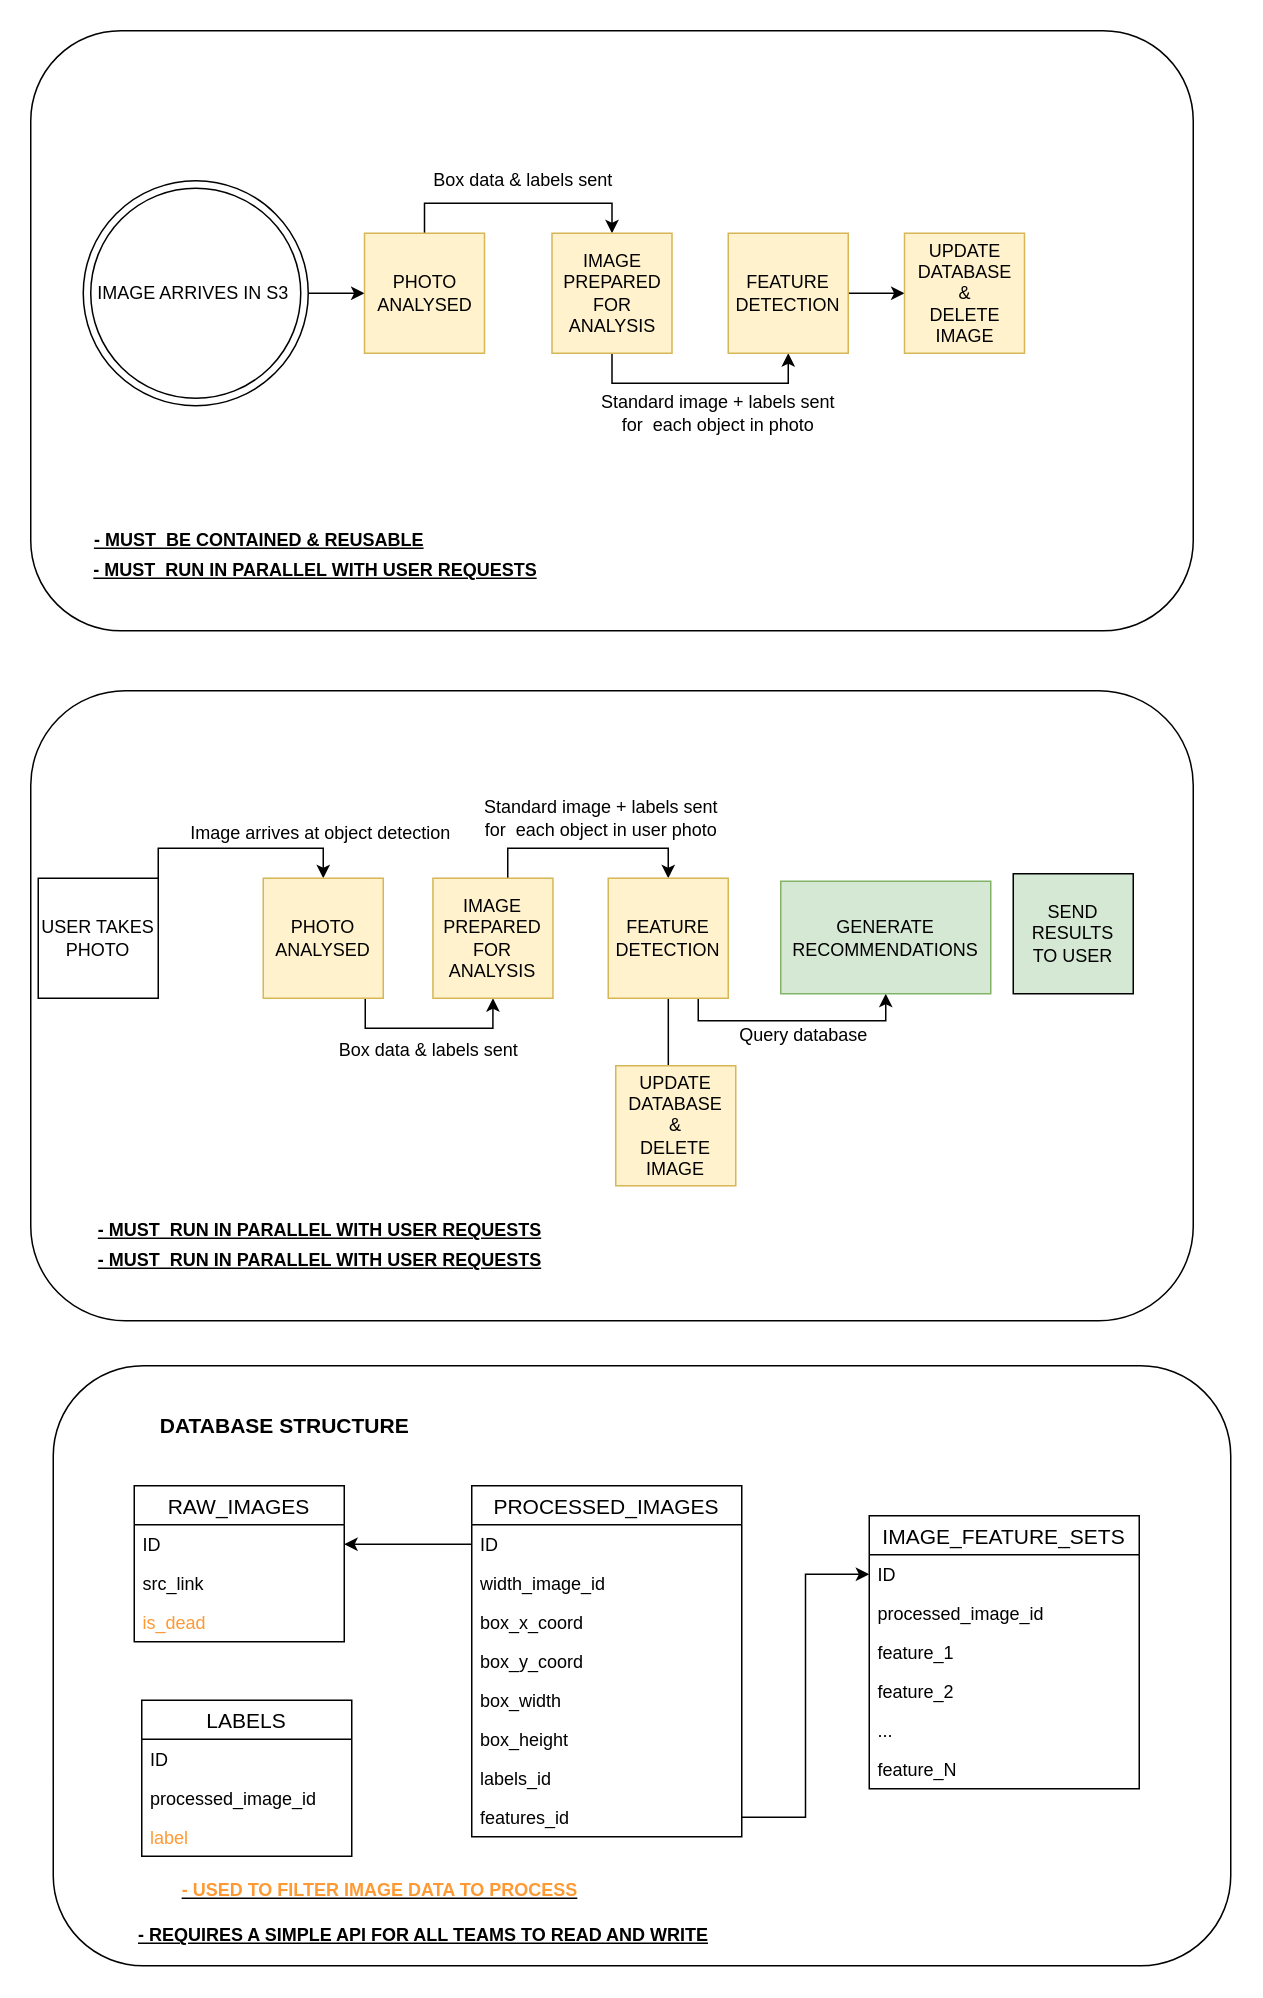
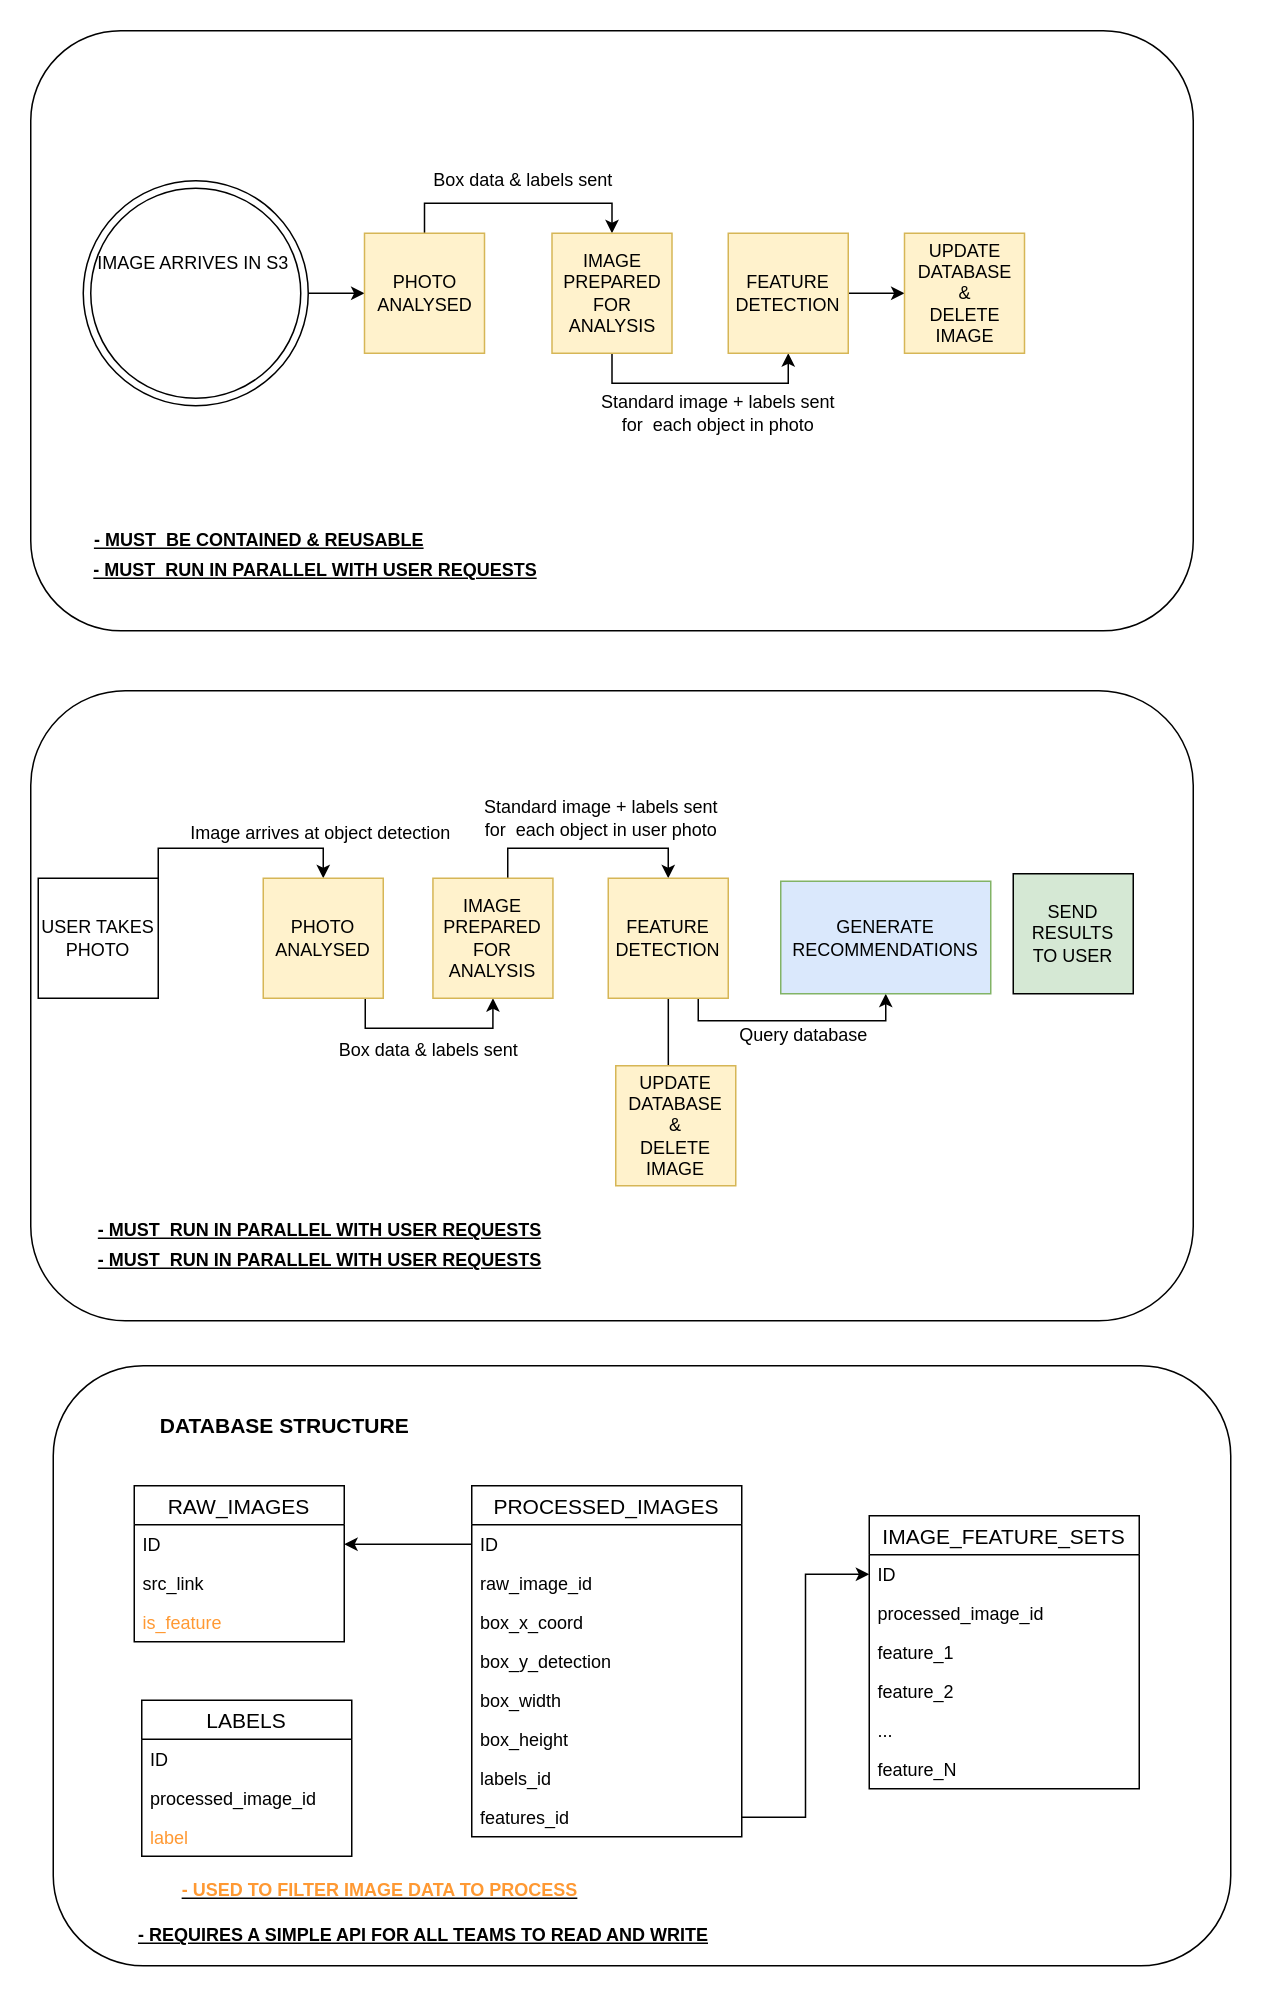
node "IMAGE ARRIVES IN S3": moved (192, 293) -> (192, 263)
node "GENERATE RECOMMENDATIONS": fillcolor #d5e8d4 -> #dae8fc
node "width_image_id": label "width_image_id" -> "raw_image_id"
node "is_dead": label "is_dead" -> "is_feature"
node "box_y_coord": label "box_y_coord" -> "box_y_detection"
